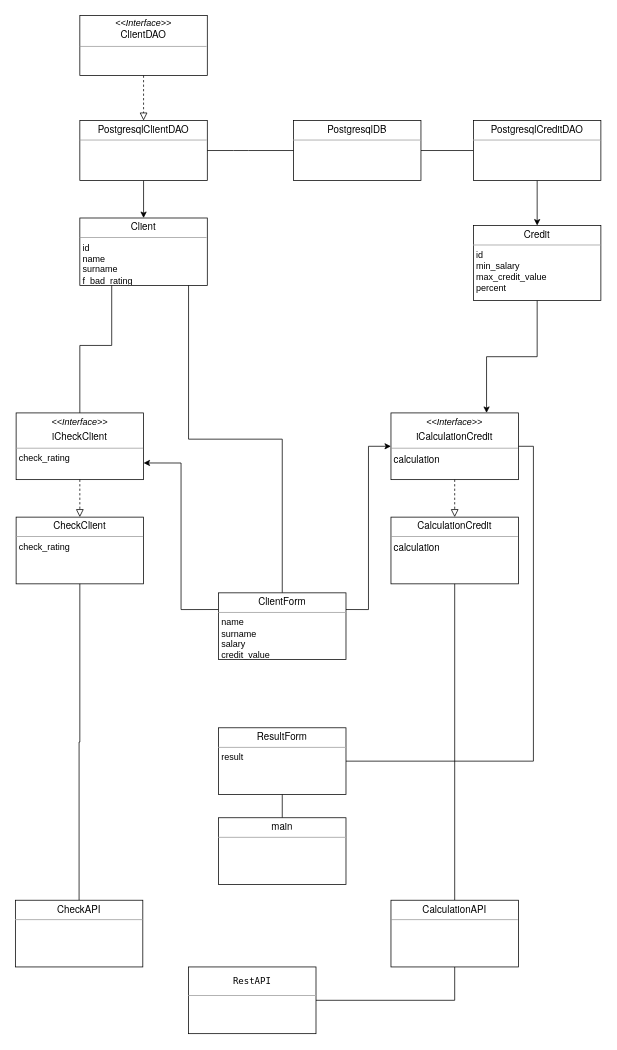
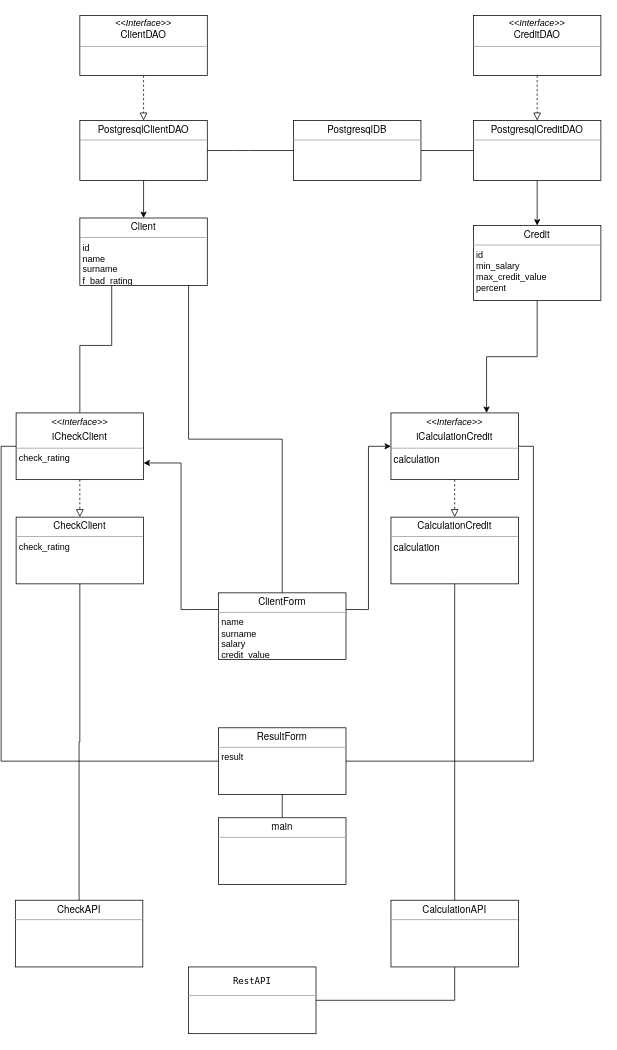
node "<<Interface>> CreditDAO": added
edge "<<Interface>> CreditDAO" -> "PostgresqlCreditDAO": added
edge "<<Interface>> iCheckClient check_rating" -- "ResultForm result": added
